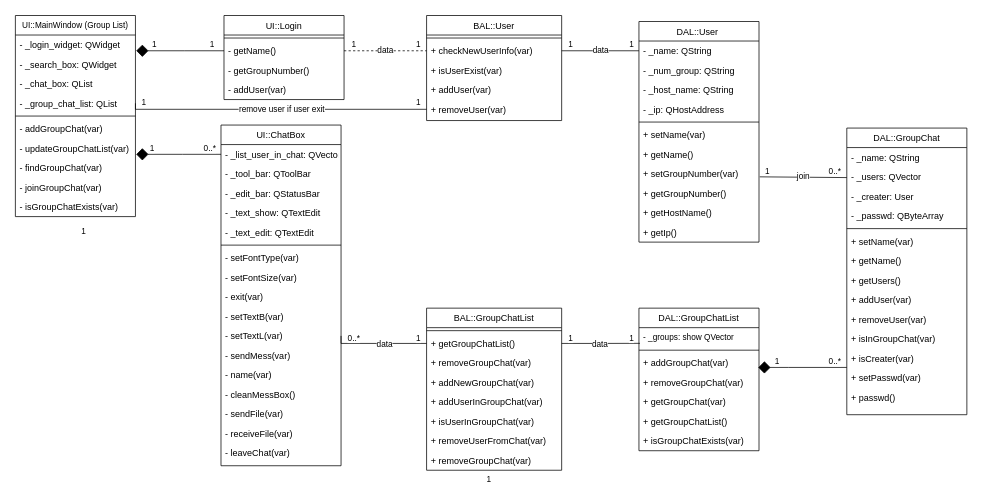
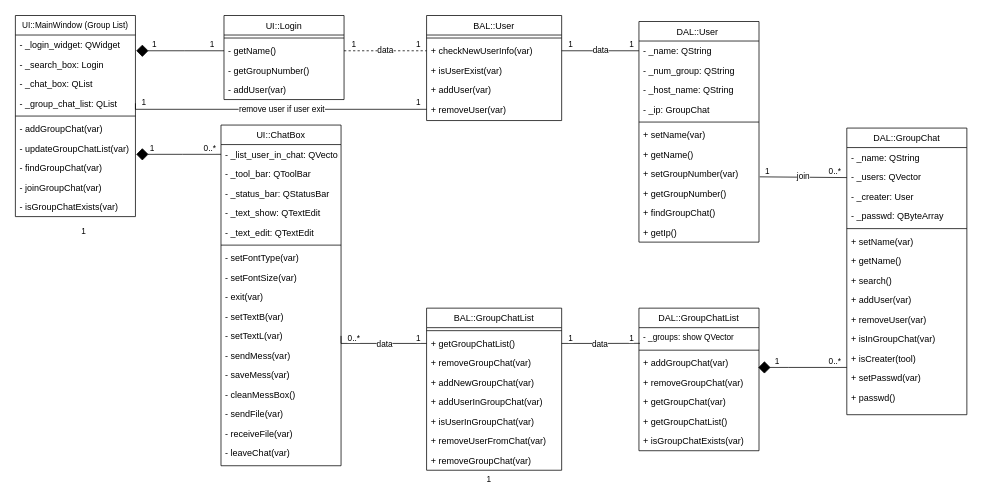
node "- _search_box: QWidget": label "- _search_box: QWidget" -> "- _search_box: Login"
node "- _ip: QHostAddress": label "- _ip: QHostAddress" -> "- _ip: GroupChat"
node "- _edit_bar: QStatusBar": label "- _edit_bar: QStatusBar" -> "- _status_bar: QStatusBar"
node "+ getHostName()": label "+ getHostName()" -> "+ findGroupChat()"
node "+ getUsers()": label "+ getUsers()" -> "+ search()"
node "+ isCreater(var)": label "+ isCreater(var)" -> "+ isCreater(tool)"
node "- name(var)": label "- name(var)" -> "- saveMess(var)"
